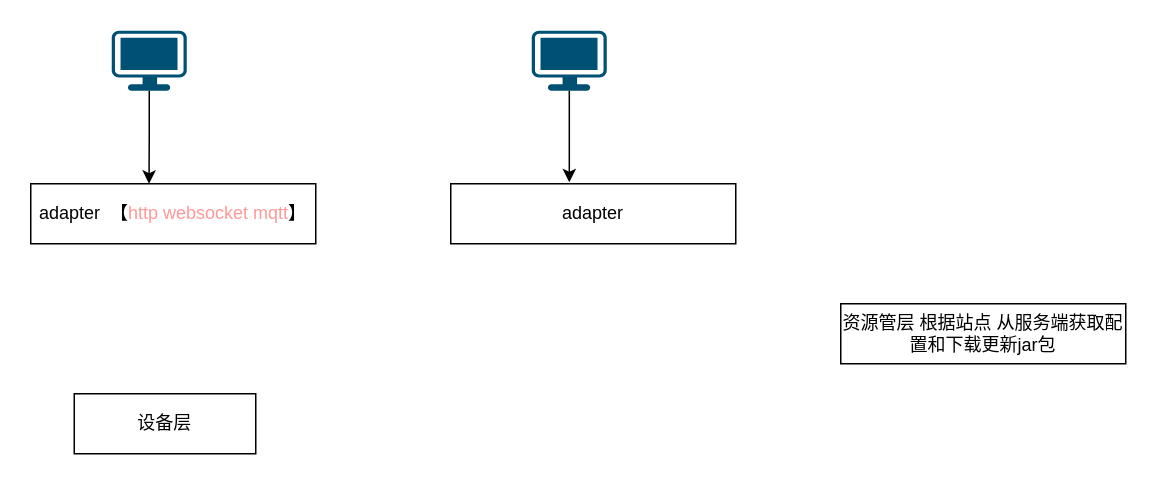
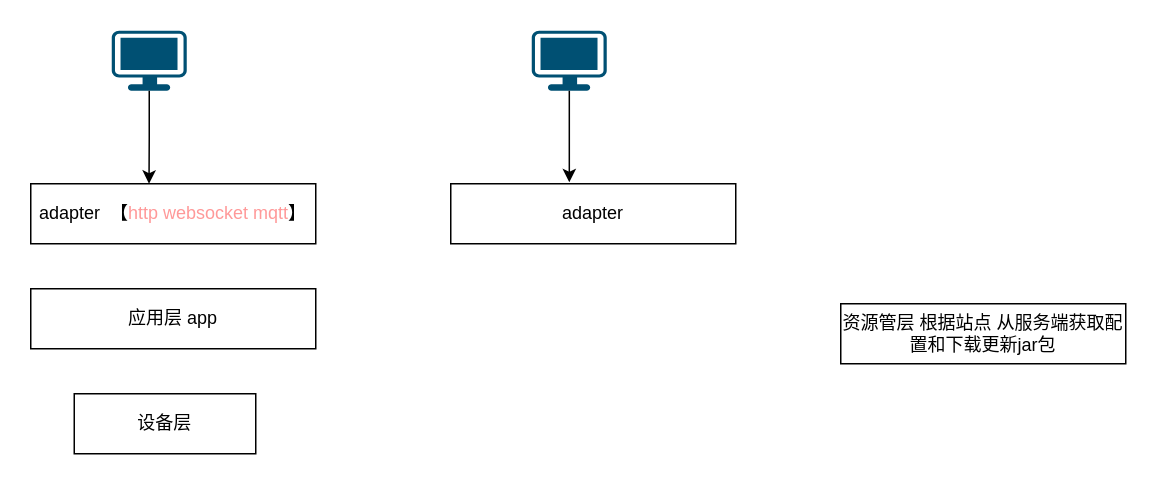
node "应用层 app": added
